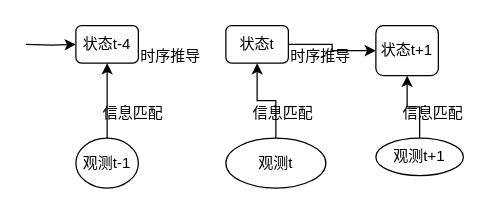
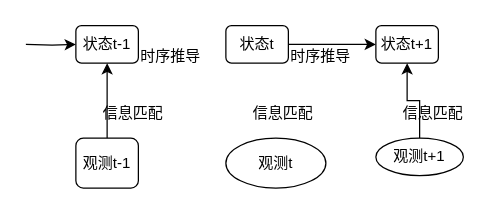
node "状态t-4": label "状态t-4" -> "状态t-1"
node "状态t+1": size 63x50 -> 63x38
edge "观测t" -> "状态t": removed
node "观测t-1": shape ellipse -> rounded rectangle
